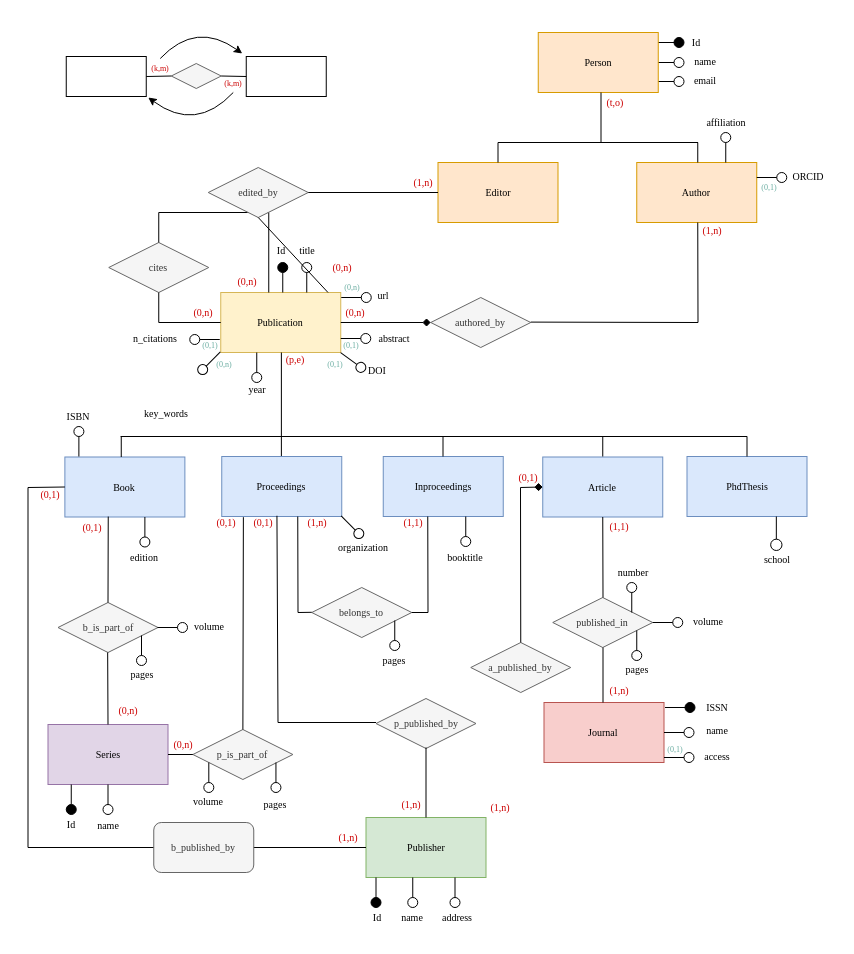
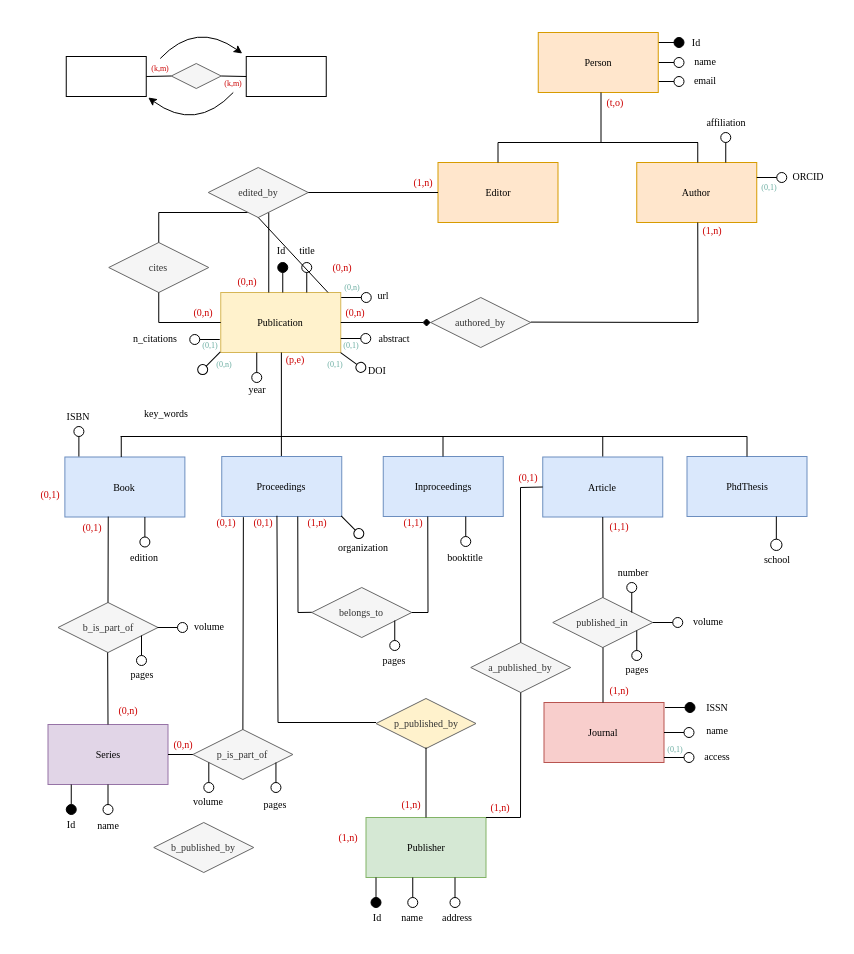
edge "a_published_by" -> "Article": arrowhead diamond -> none
edge "Book" -- "Publisher": removed
node "p_published_by": fillcolor #f5f5f5 -> #fff2cc
edge "a_published_by" -- "Publisher": added
node "b_published_by": shape rounded rectangle -> diamond
